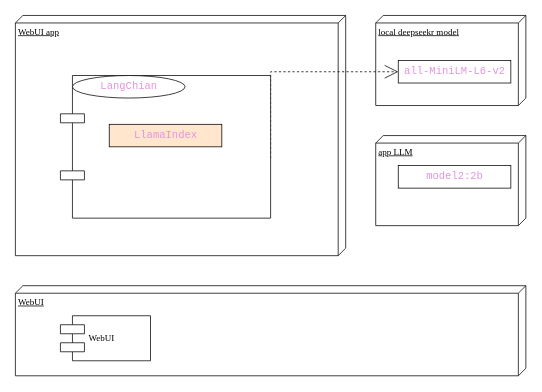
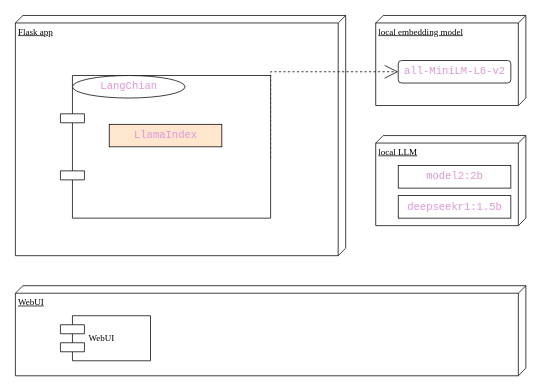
node "WebUI app": label "WebUI app" -> "Flask app"
node "local deepseekr model": label "local deepseekr model" -> "local embedding model"
node "all-MiniLM-L6-v2": shape rectangle -> rounded rectangle
node "app LLM": label "app LLM" -> "local LLM"
node "deepseekr1:1.5b": added
